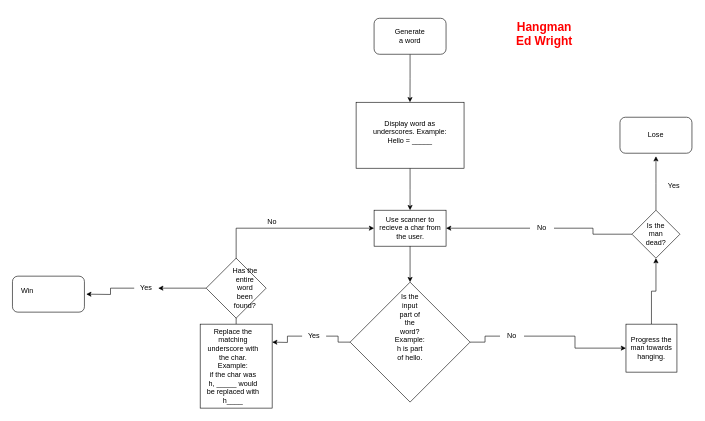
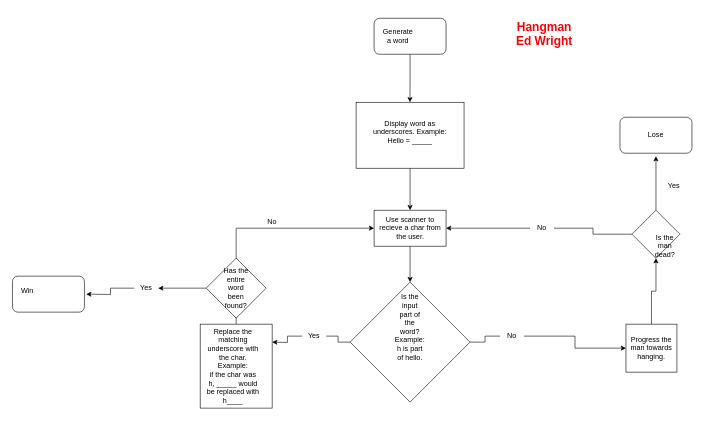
node "Generate a word": moved (410, 36) -> (398, 36)
node "Is the man dead?": moved (656, 234) -> (665, 246)
node "Has the entire word been found?": moved (245, 288) -> (236, 288)
